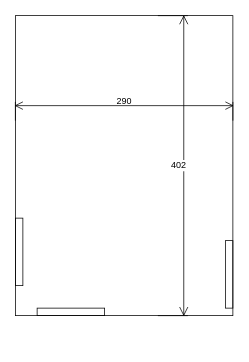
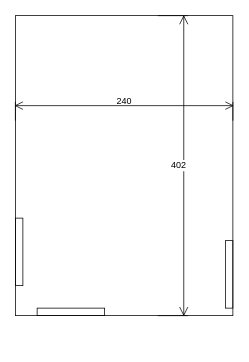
node "290": label "290" -> "240"
